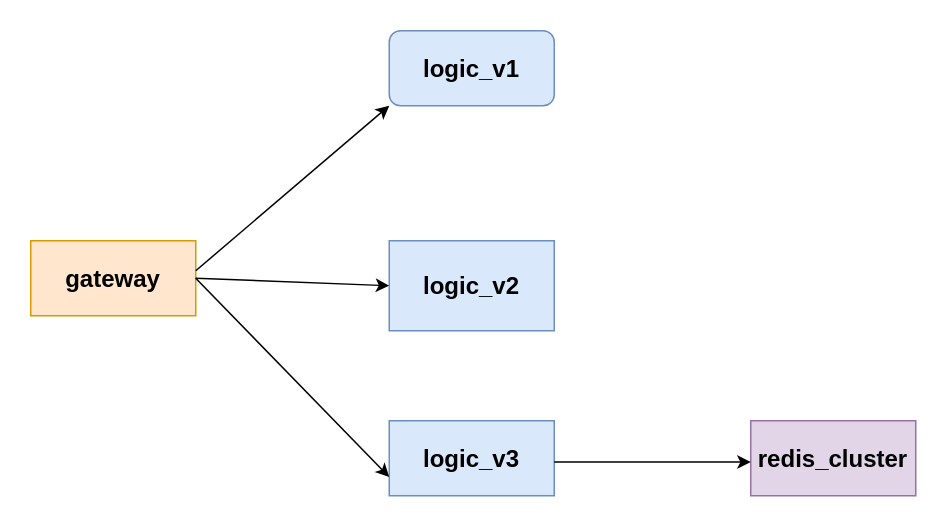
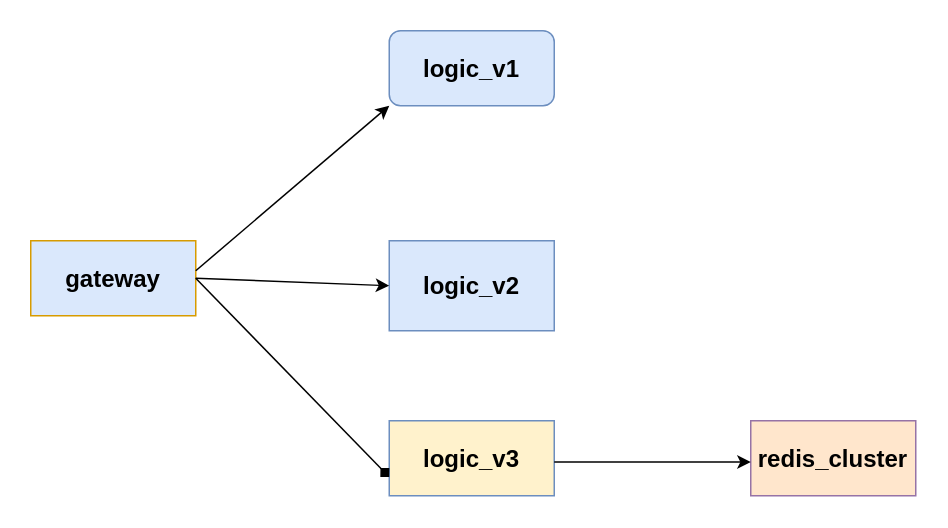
node "gateway": fillcolor #ffe6cc -> #dae8fc
node "logic_v3": fillcolor #dae8fc -> #fff2cc
node "redis_cluster": fillcolor #e1d5e7 -> #ffe6cc
edge "gateway" -> "logic_v3": arrowhead classic -> diamond
